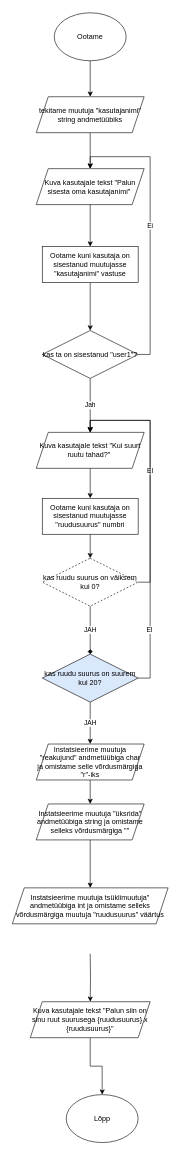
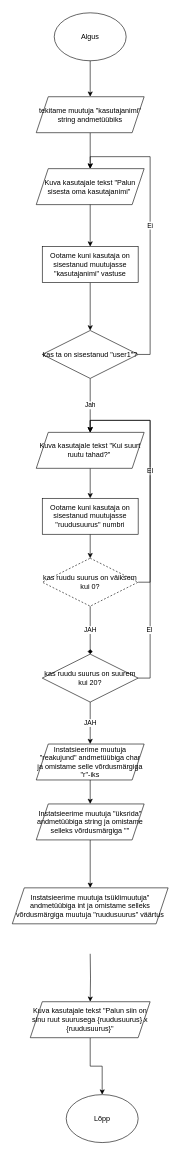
node "Ootame": label "Ootame" -> "Algus"
node "kas ruudu suurus on suurem kui 20?": fillcolor #dae8fc -> #ffffff
